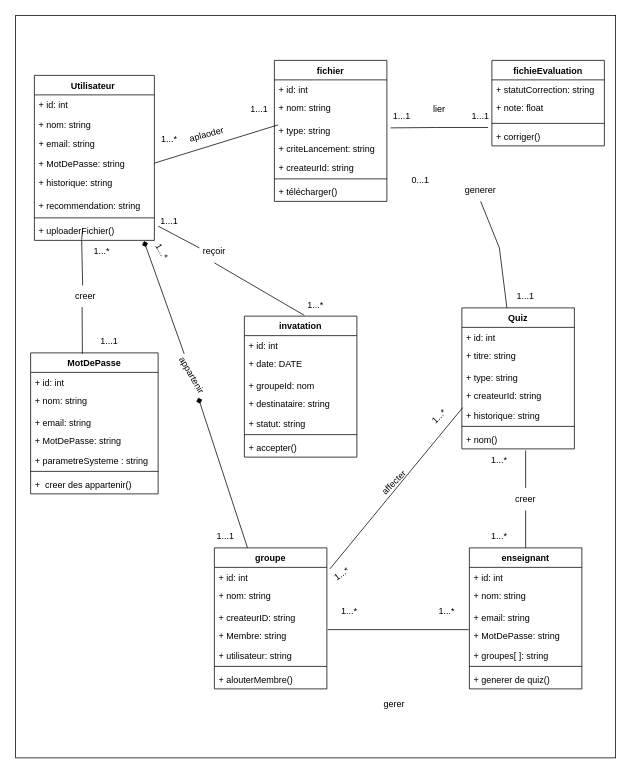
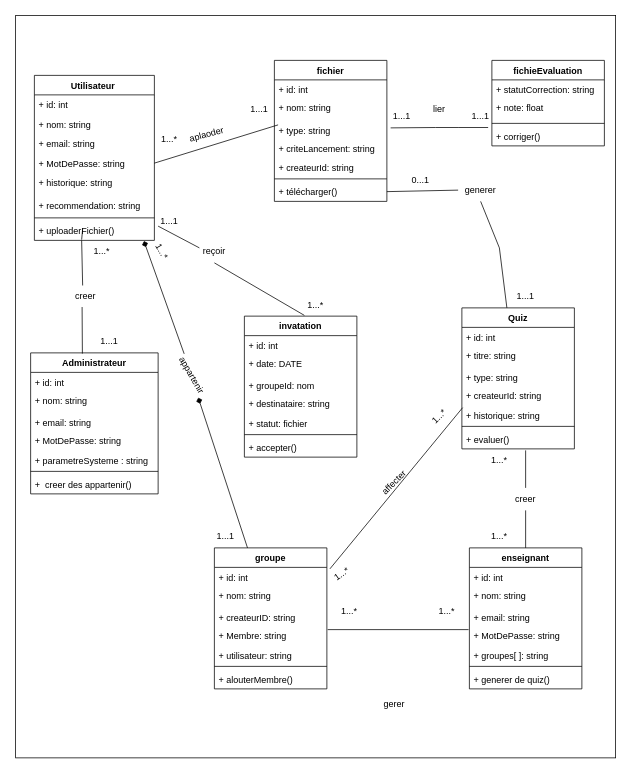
edge "generer" -- "+ télécharger()": added
node "MotDePasse": label "MotDePasse" -> "Administrateur"
node "+ statut: string": label "+ statut: string" -> "+ statut: fichier"
node "+ nom()": label "+ nom()" -> "+ evaluer()"
